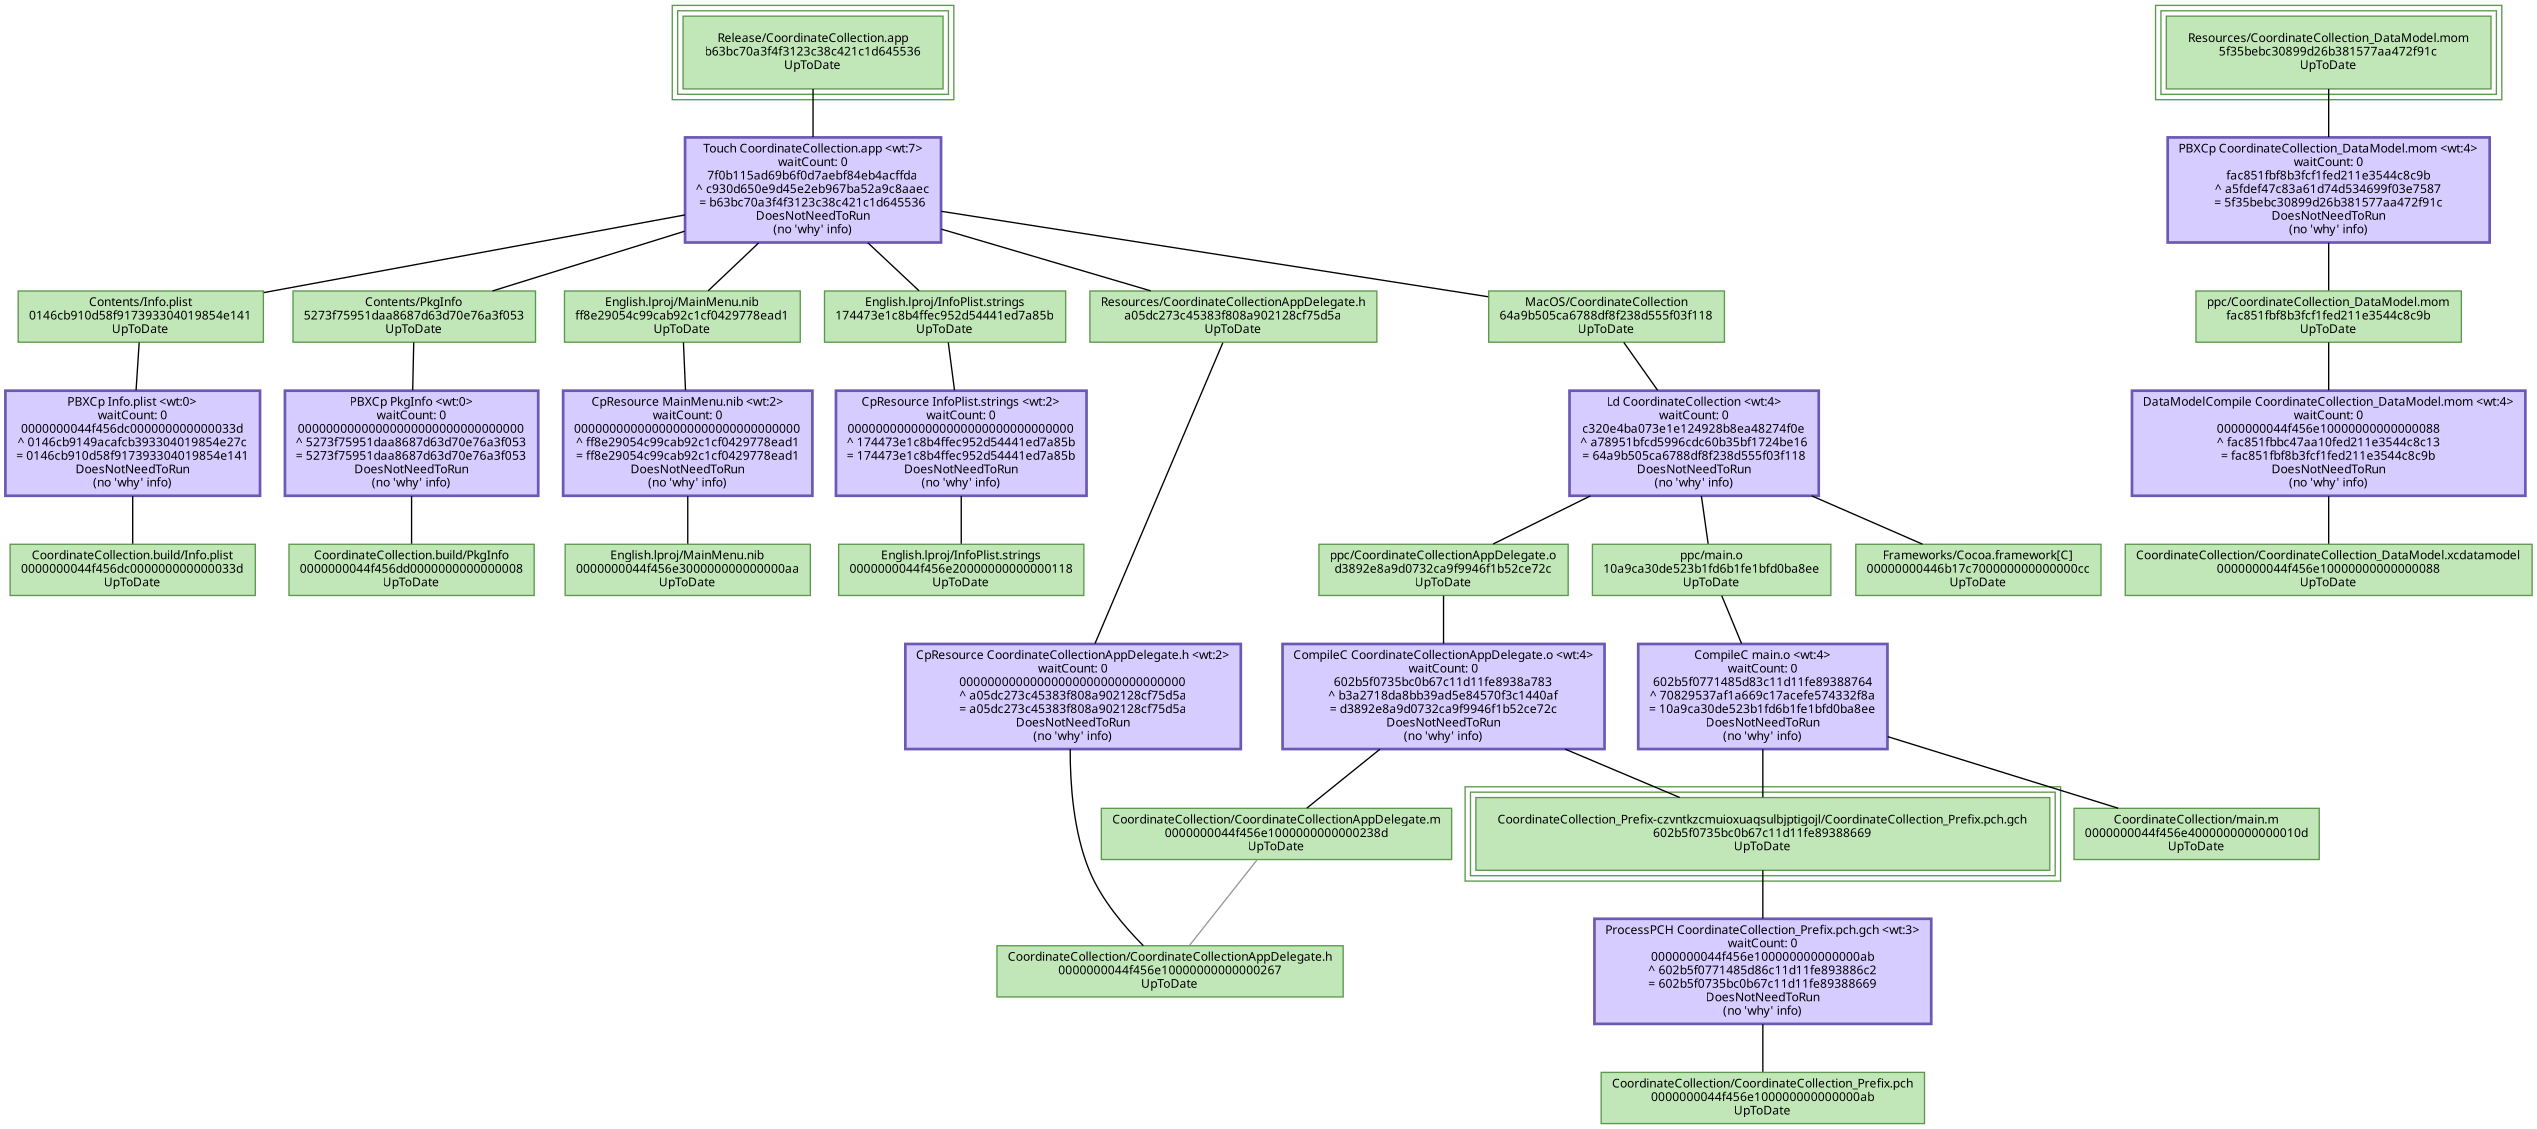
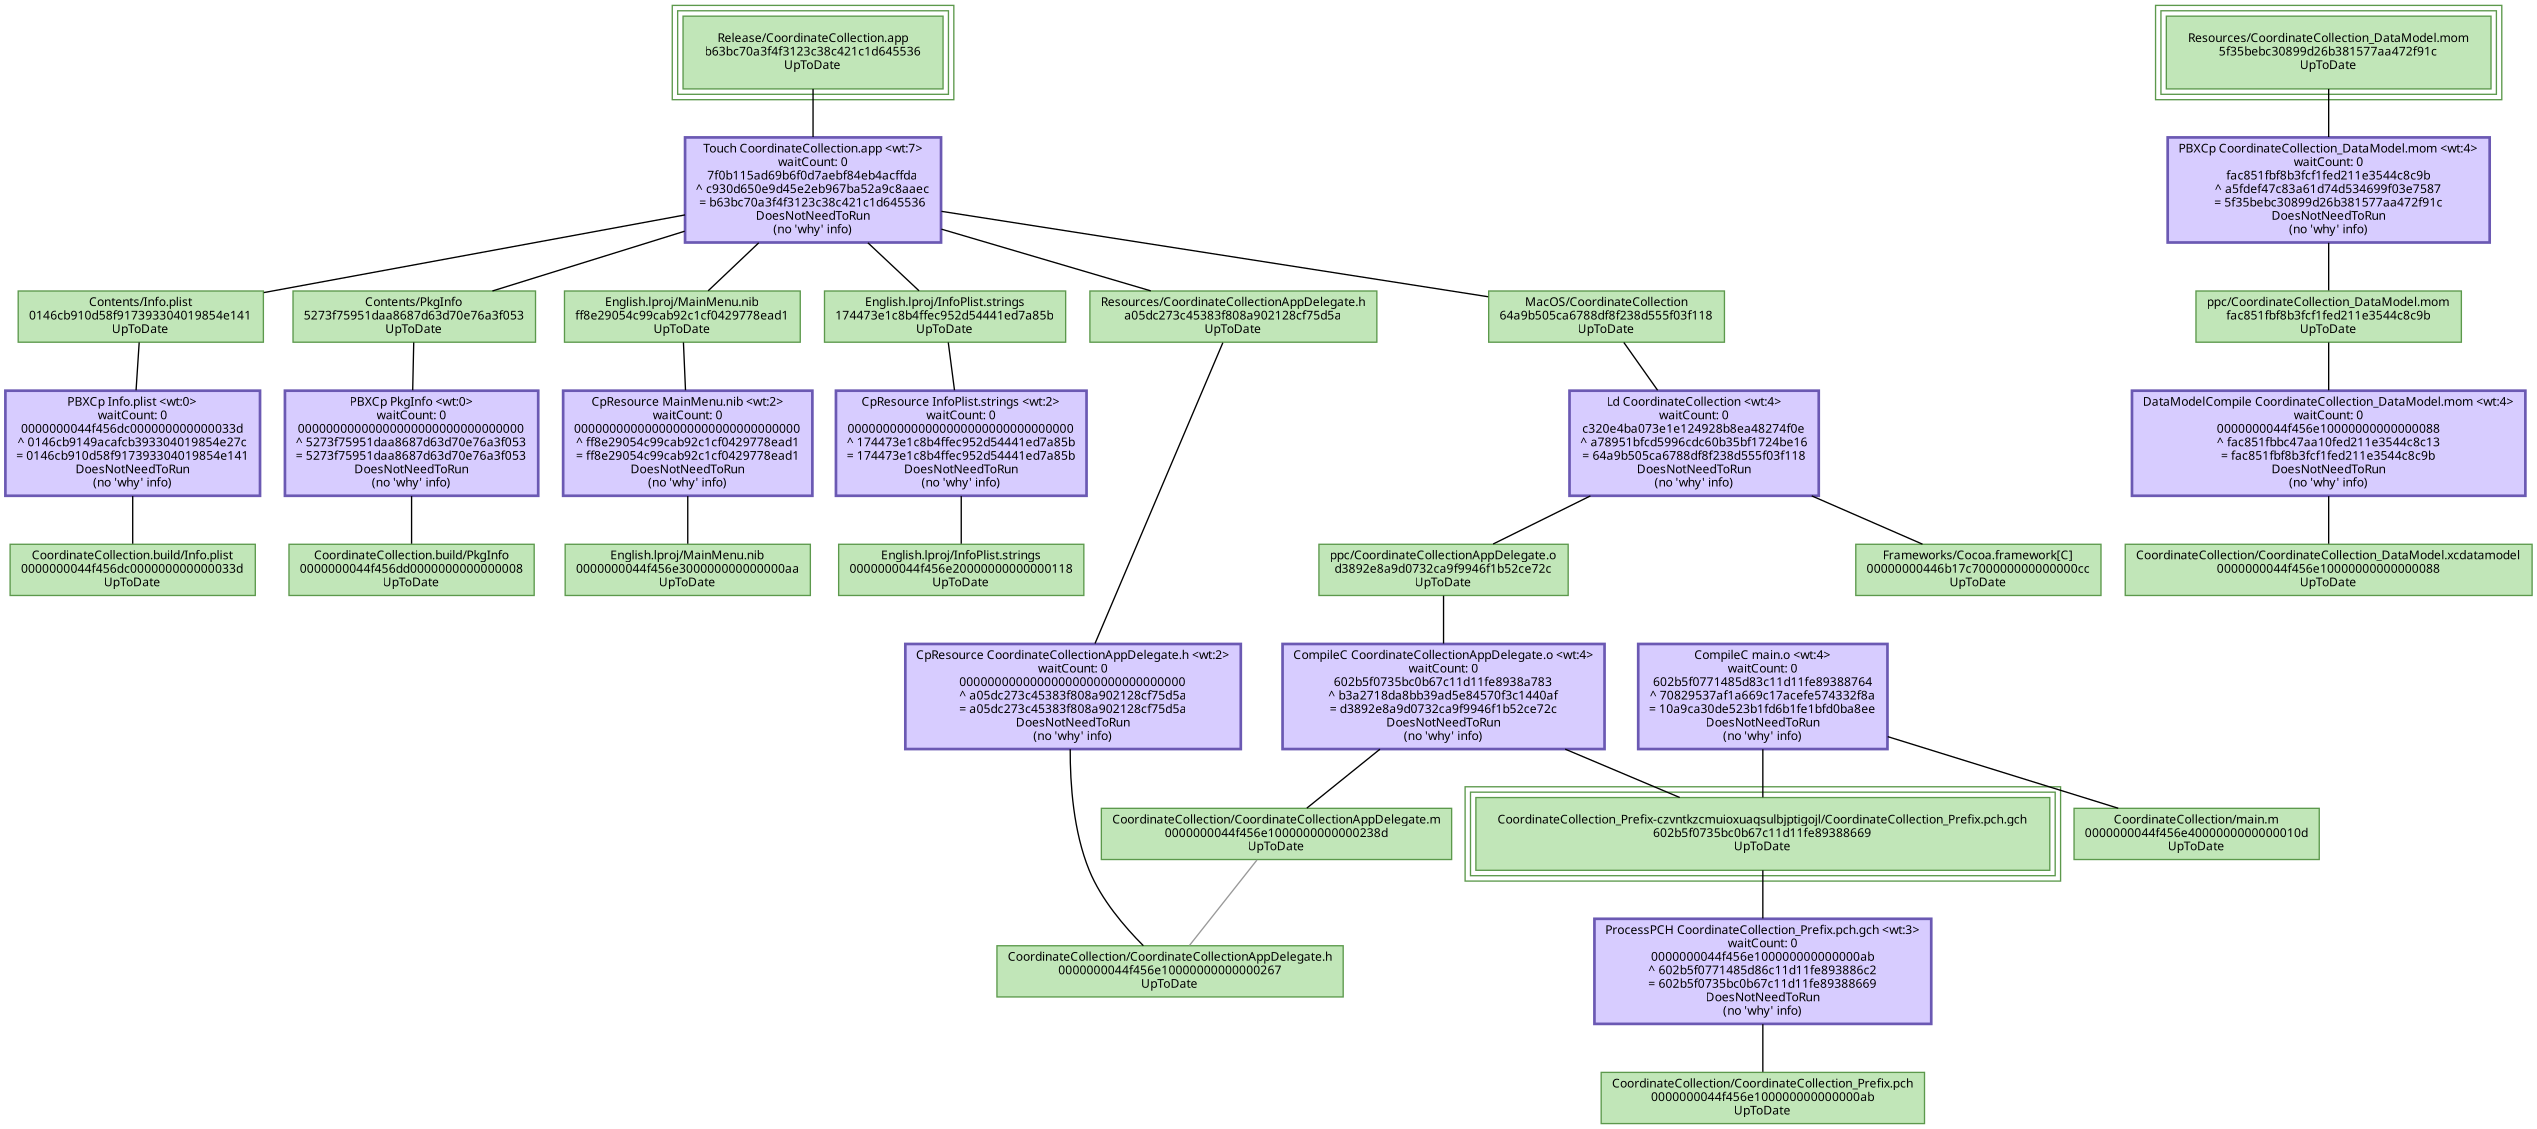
node "ppc/main.o 10a9ca30de523b1fd6b1fe1bfd0ba8ee UpToDate": removed
